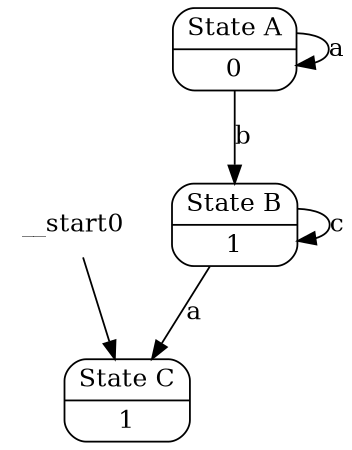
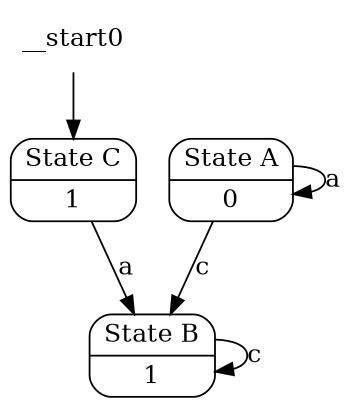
edge "State A" -> "State B": label "b" -> "c"
edge "State B" -> "State C": reversed
